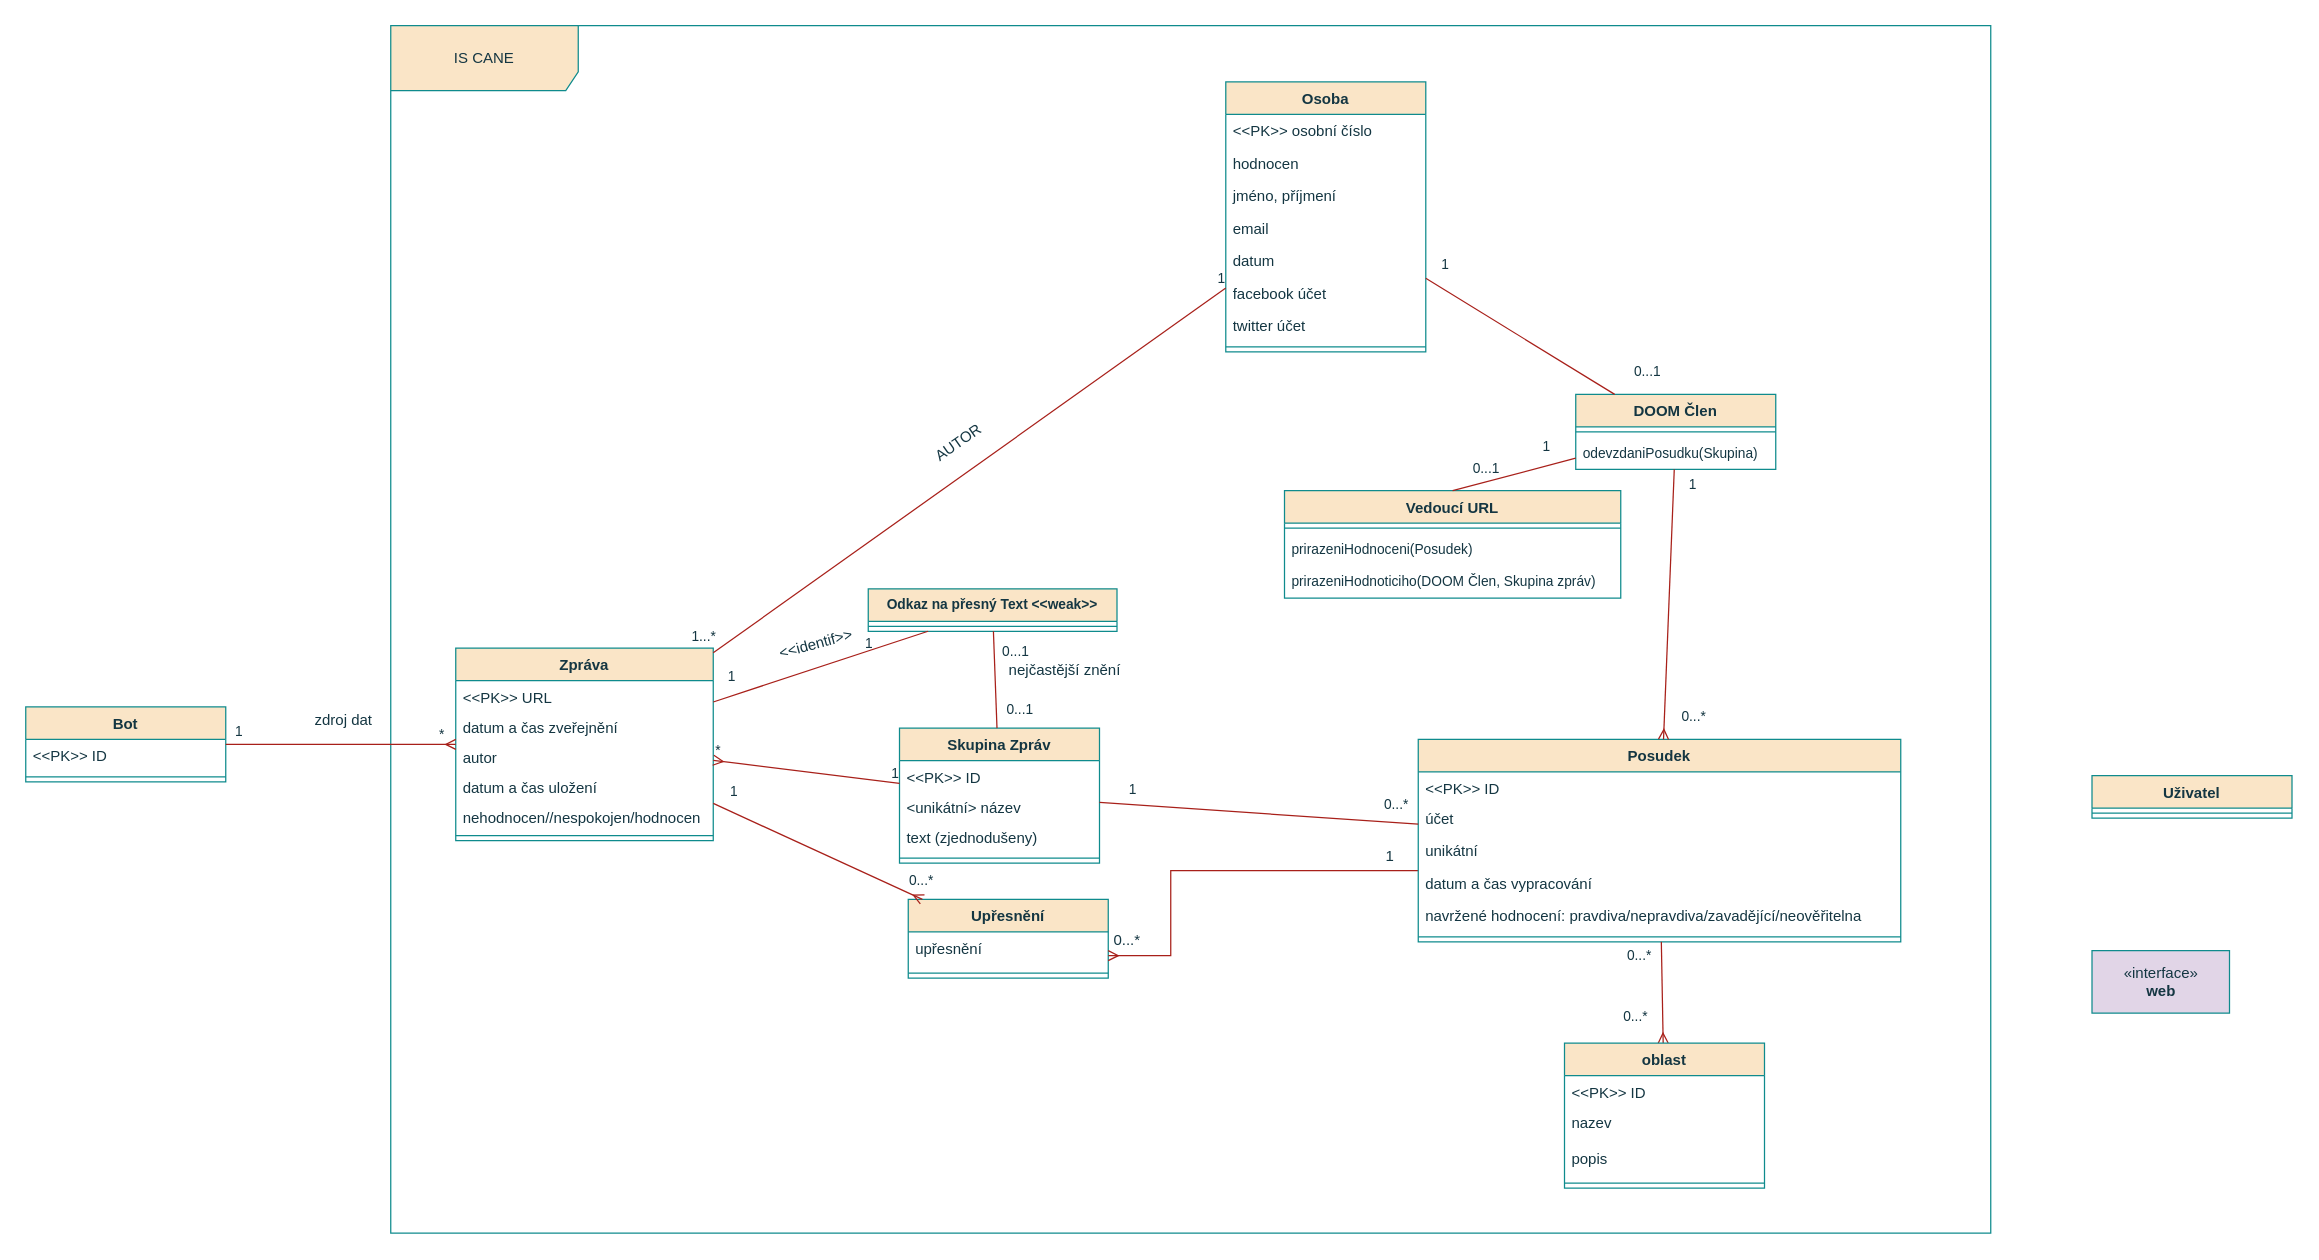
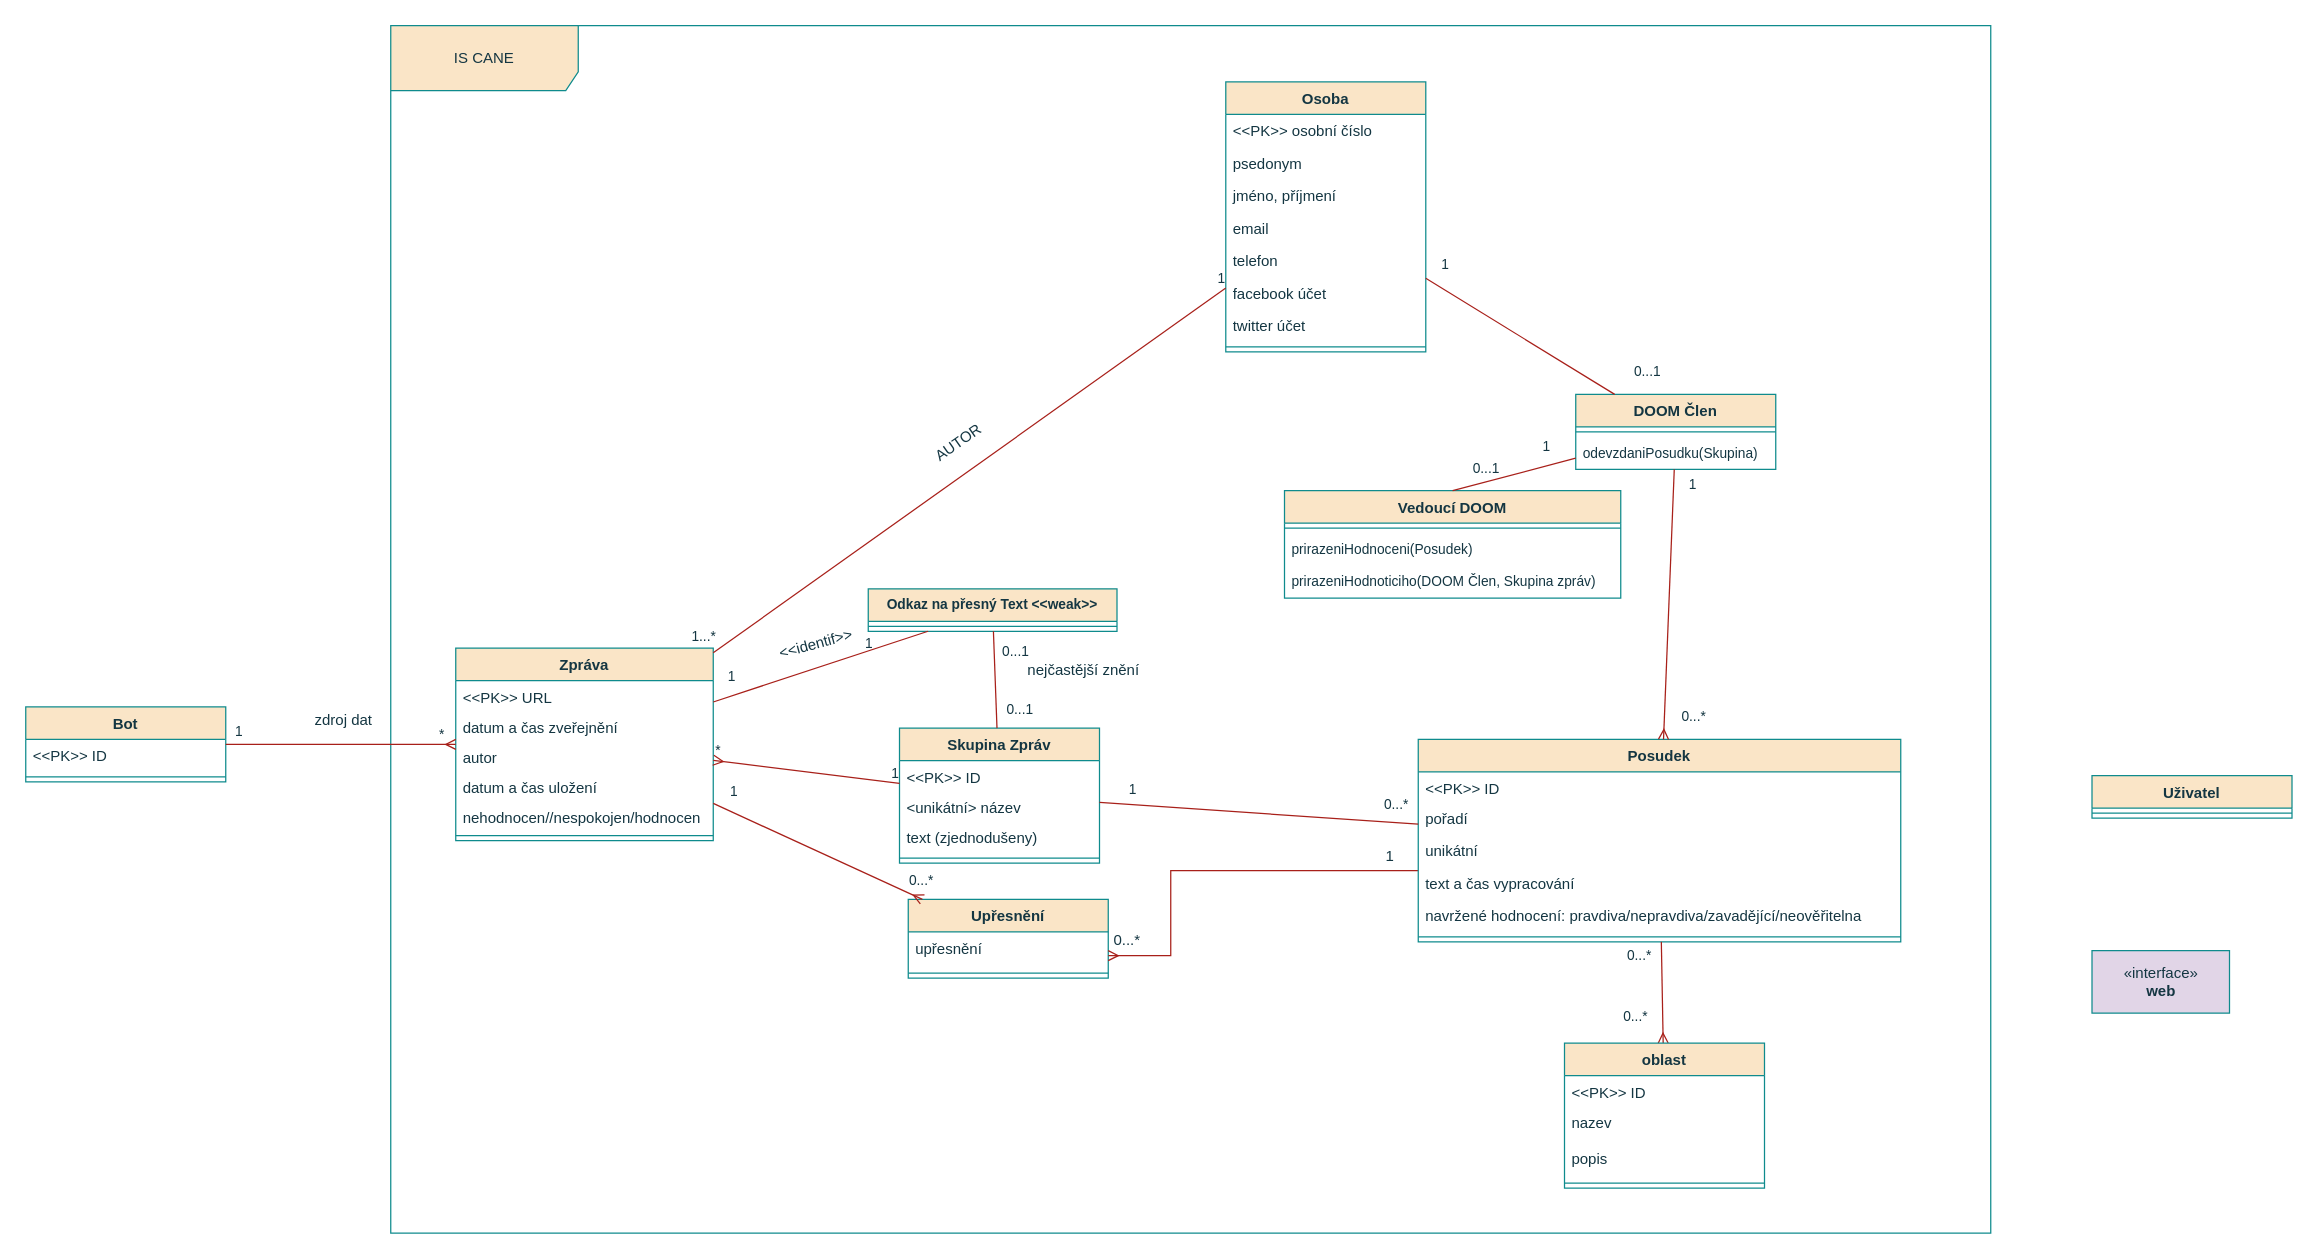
node "hodnocen": label "hodnocen" -> "psedonym"
node "datum": label "datum" -> "telefon"
node "Vedoucí URL": label "Vedoucí URL" -> "Vedoucí DOOM"
node "nejčastější znění": moved (1065, 671) -> (1083, 671)
node "účet": label "účet" -> "pořadí"
node "datum a čas vypracování": label "datum a čas vypracování" -> "text a čas vypracování"
